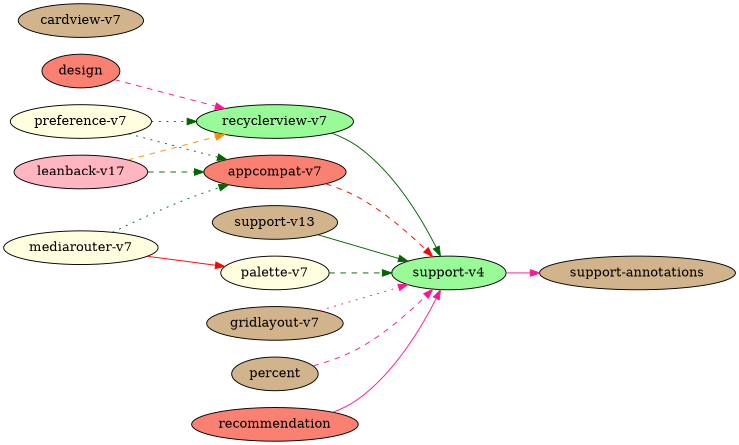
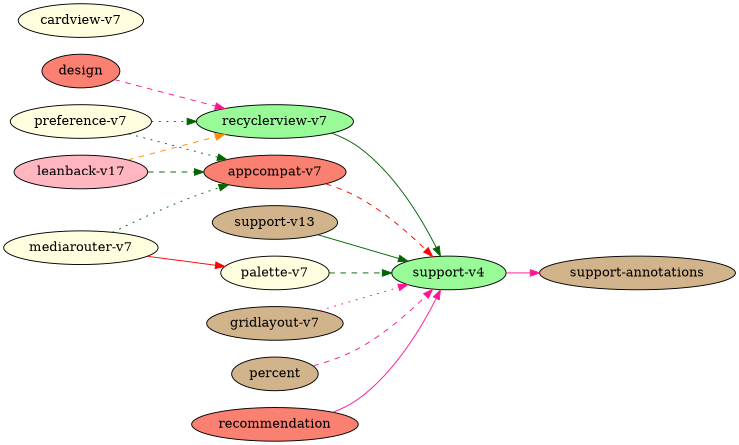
node "cardview-v7": fillcolor tan -> lightyellow
